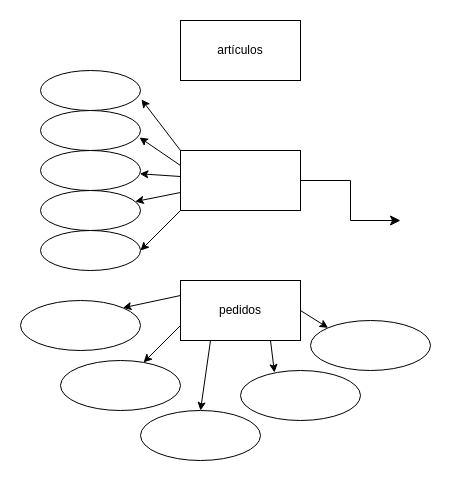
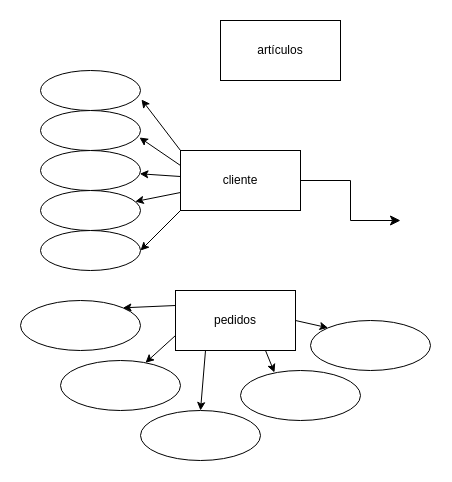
node "artículos": moved (241, 51) -> (281, 51)
node "cliente": added
node "pedidos": moved (241, 311) -> (236, 321)
